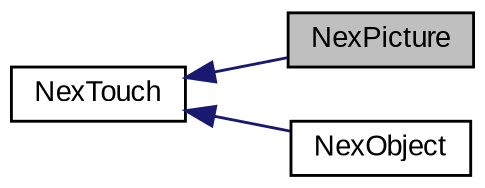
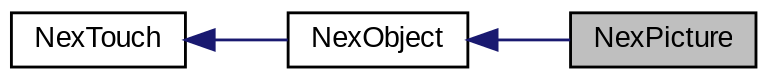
edge "NexPicture" -> "NexTouch": now "NexPicture" -> "NexObject"
